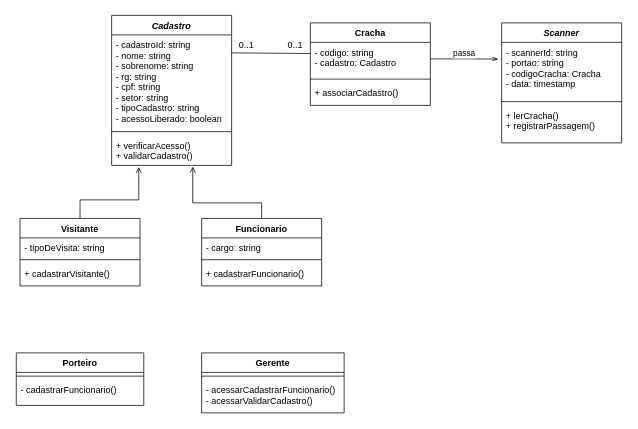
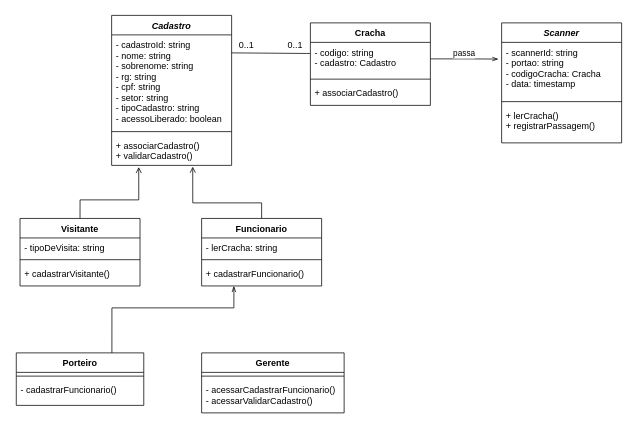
node "+ verificarAcesso() + validarCadastro()": label "+ verificarAcesso() + validarCadastro()" -> "+ associarCadastro() + validarCadastro()"
node "- cargo: string": label "- cargo: string" -> "- lerCracha: string"
edge "Porteiro" -> "+ cadastrarFuncionario()": added
